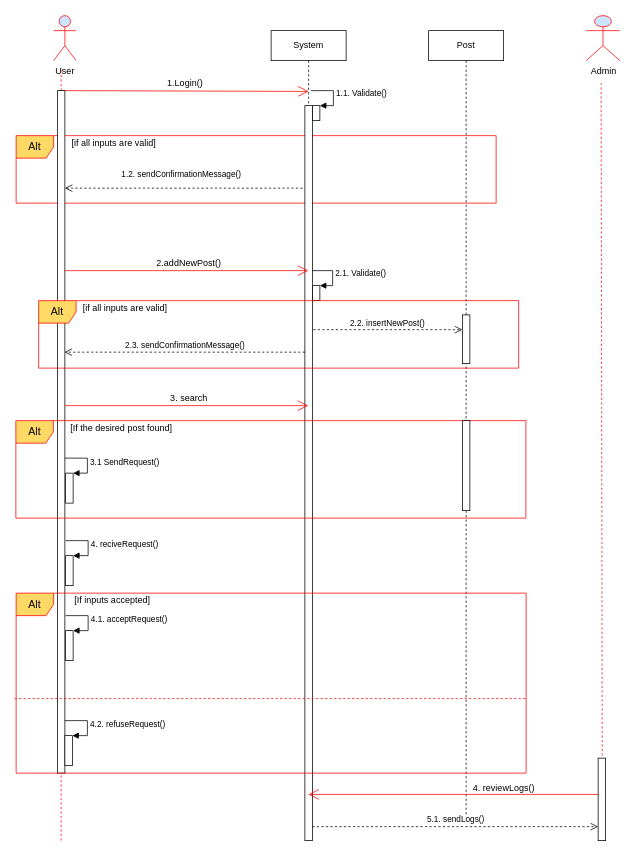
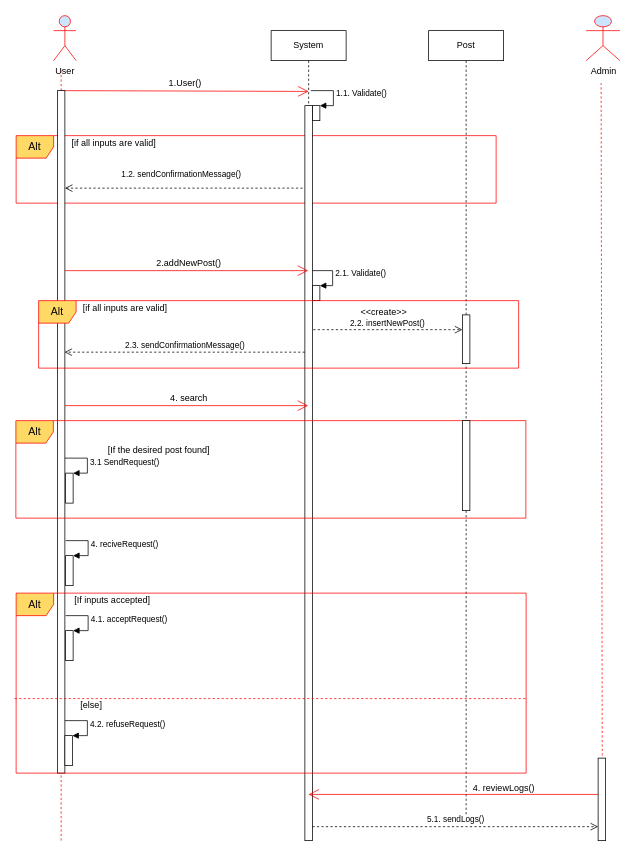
node "1.Login()": label "1.Login()" -> "1.User()"
node "<<create>>": added
node "3. search": label "3. search" -> "4. search"
node "[If the desired post found]": moved (121, 428) -> (159, 450)
node "[else]": added
